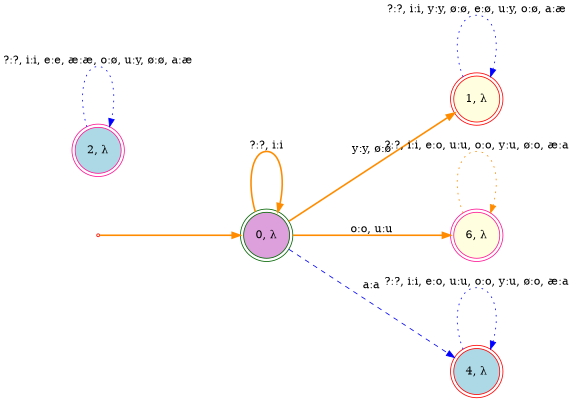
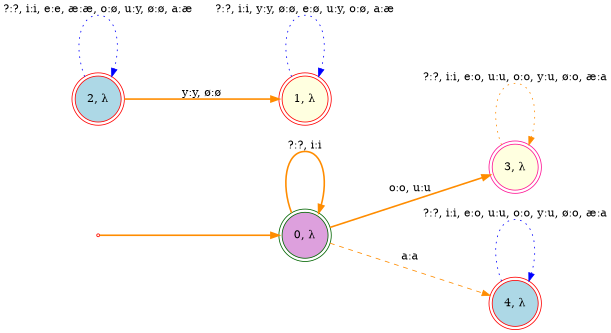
node "2, λ": color deeppink -> red
edge "0, λ" -> "1, λ": now "2, λ" -> "1, λ"
node "6, λ": label "6, λ" -> "3, λ"
edge "0, λ" -> "4, λ": color blue -> darkorange
